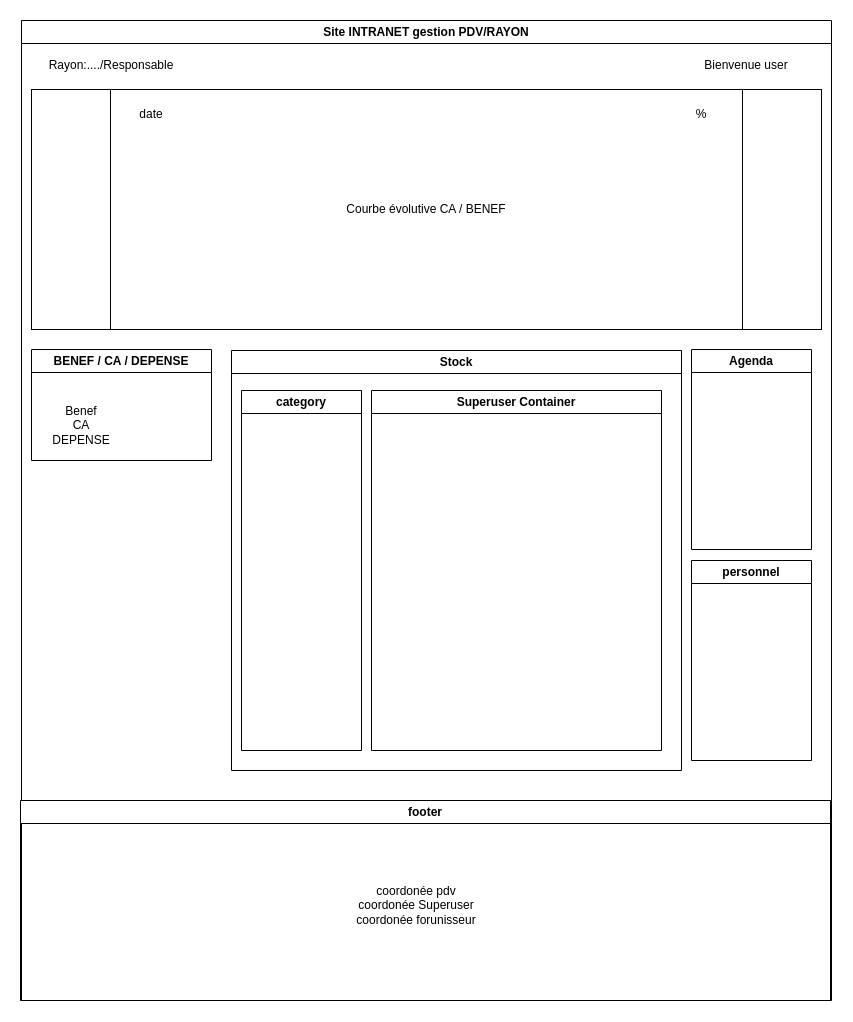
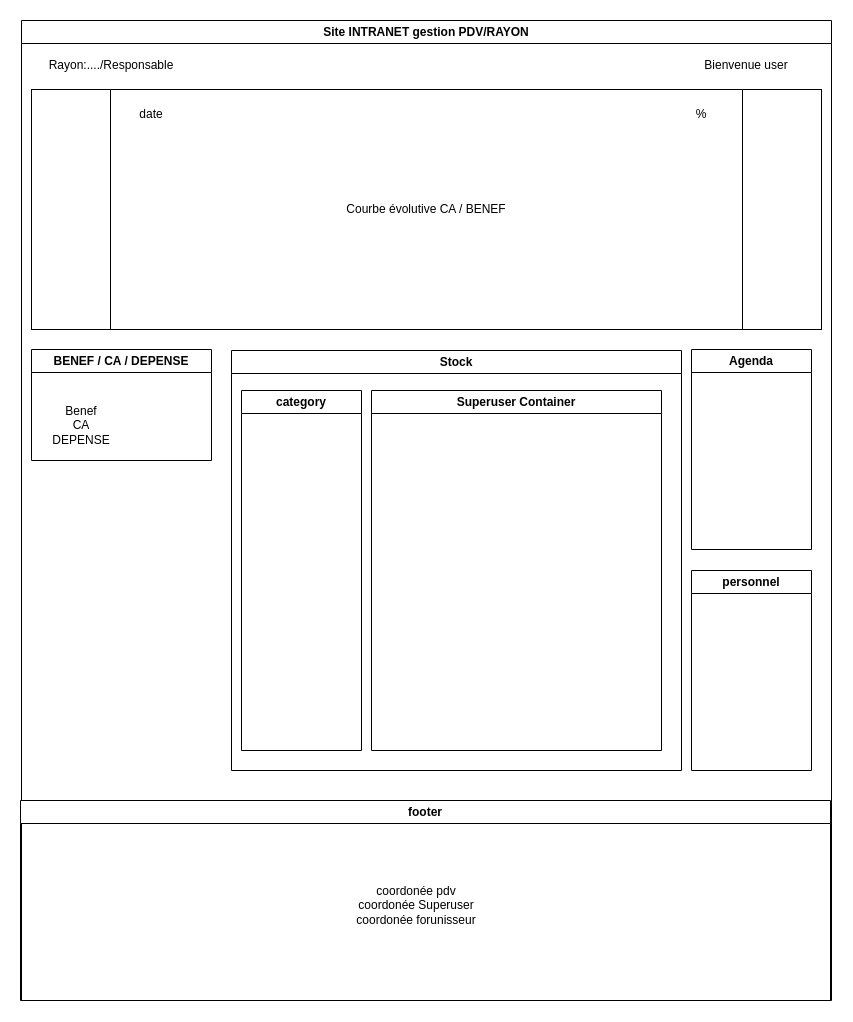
node "personnel": moved (752, 661) -> (752, 671)
